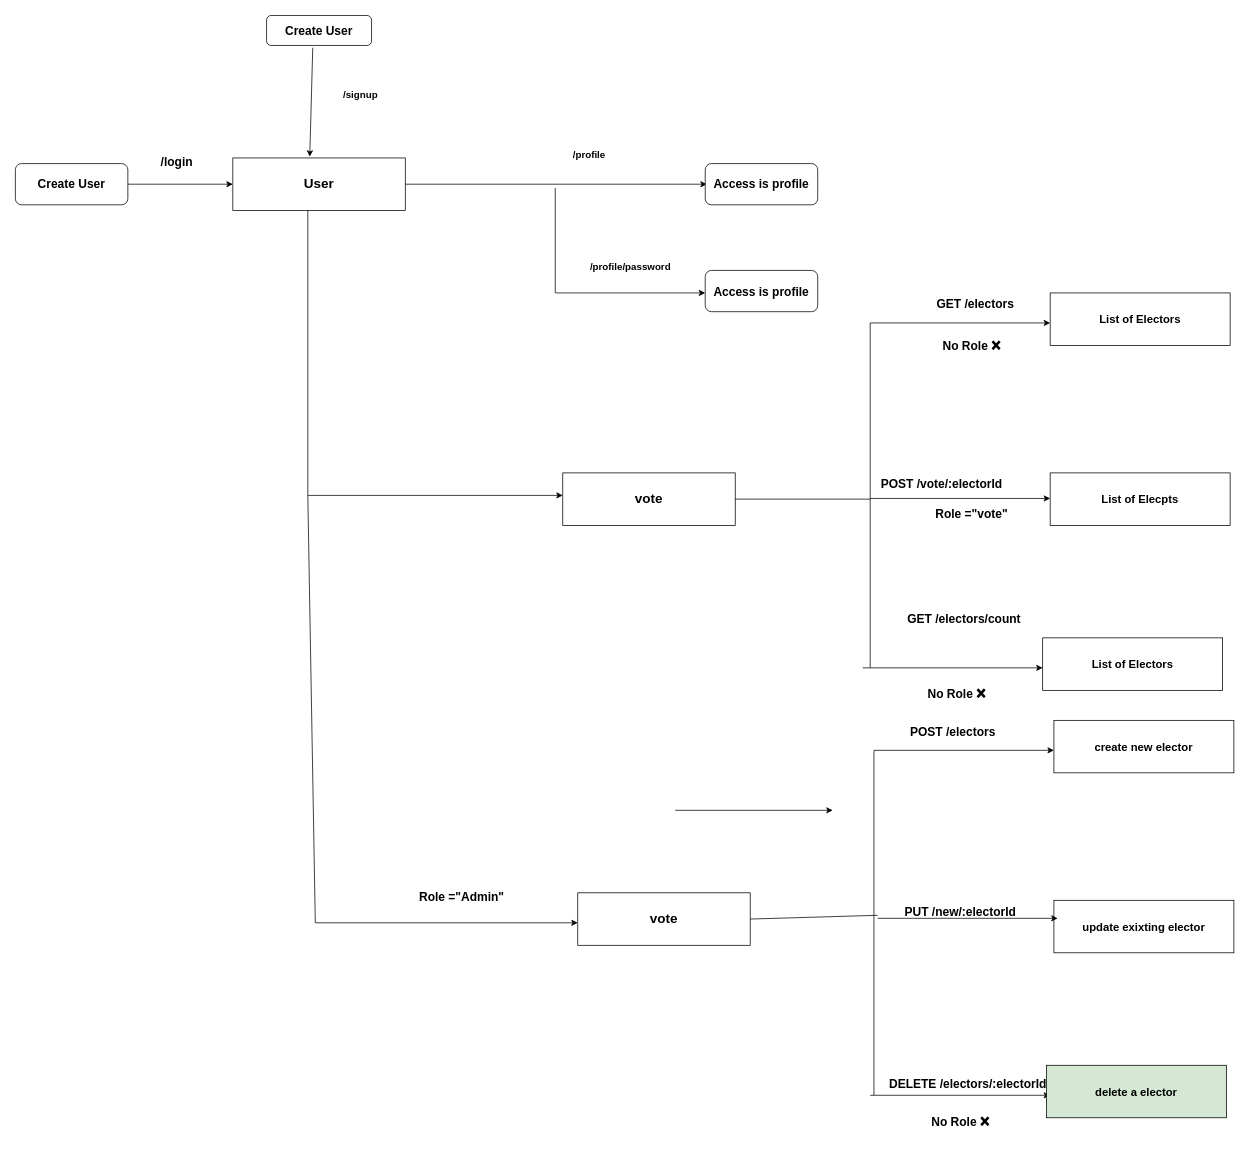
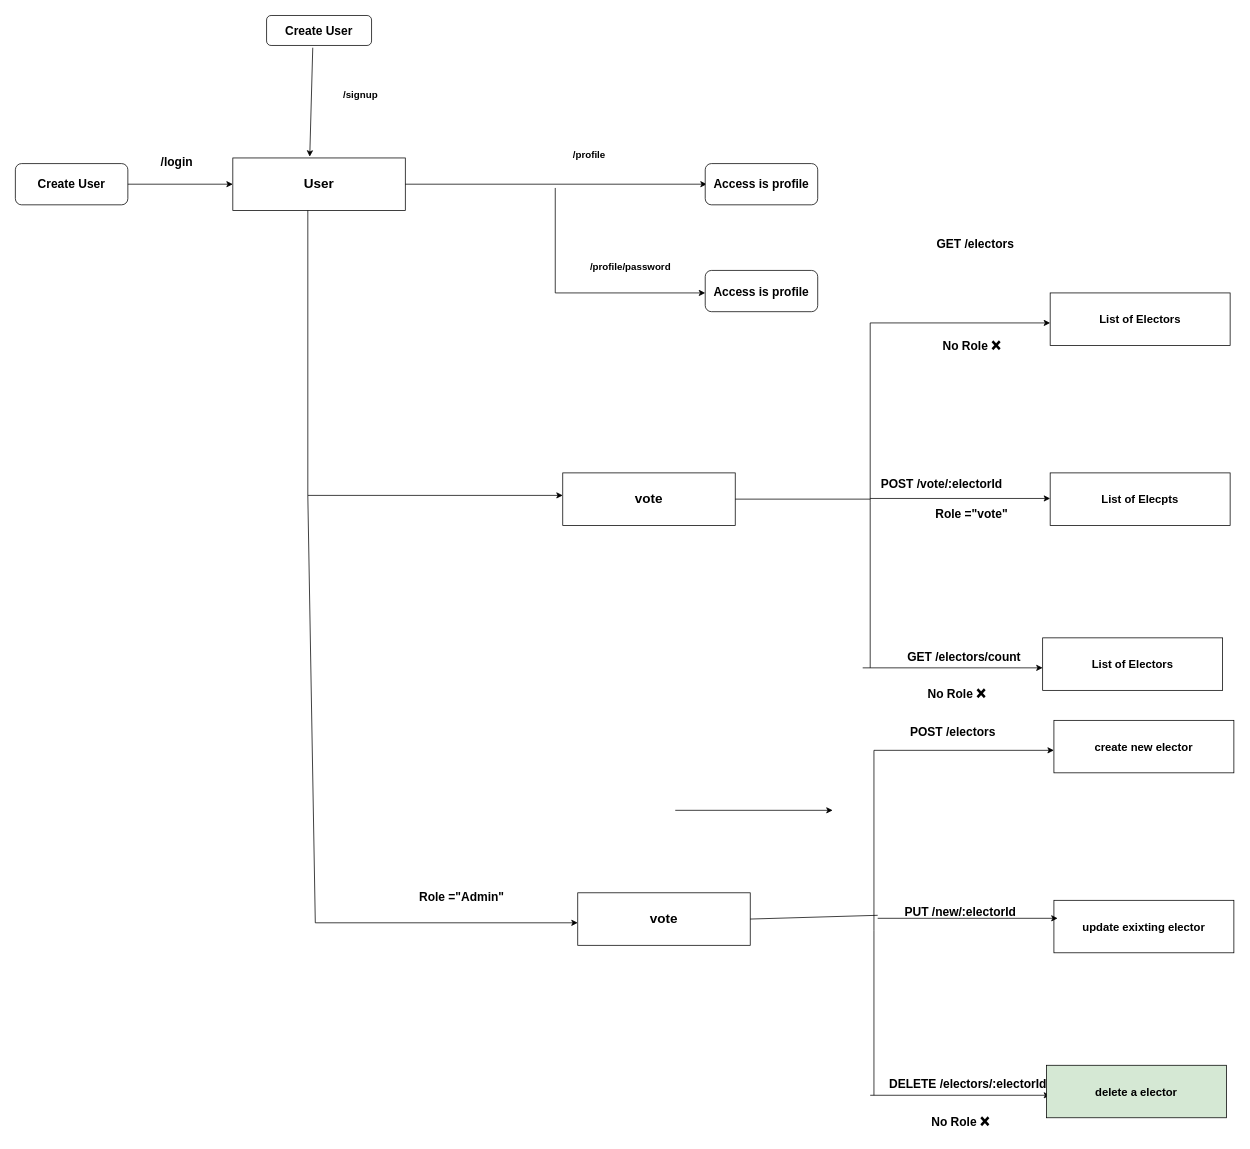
node "GET /electors": moved (975, 304) -> (975, 244)
node "GET /electors/count": moved (964, 619) -> (964, 657)
